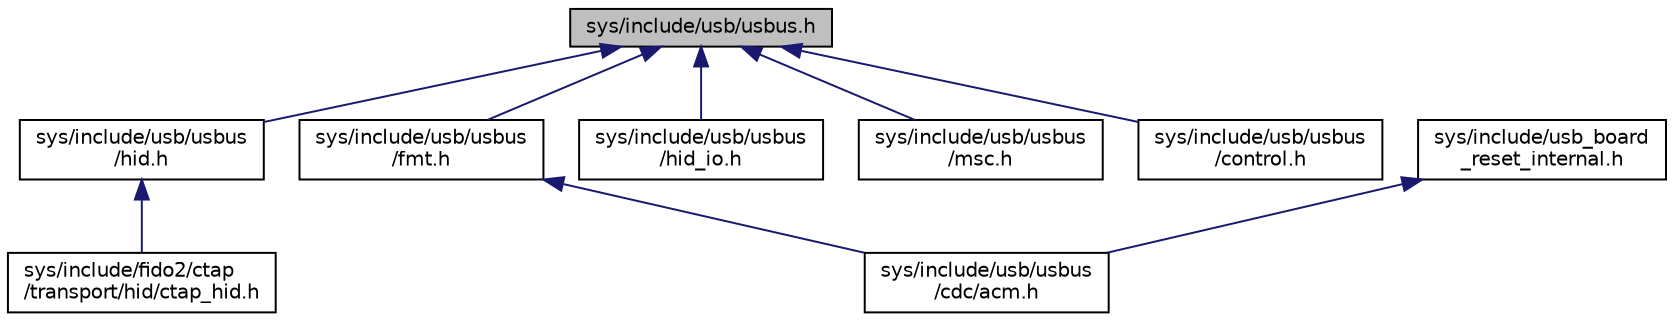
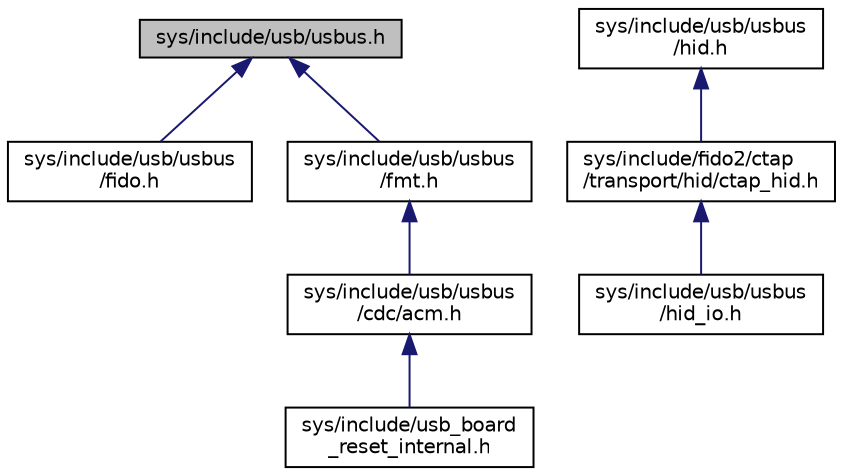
edge "sys/include/usb/usbus /hid.h" -> "sys/include/usb/usbus.h": removed
edge "sys/include/usb/usbus /hid_io.h" -> "sys/include/usb/usbus.h": now "sys/include/usb/usbus /hid_io.h" -> "sys/include/fido2/ctap /transport/hid/ctap_hid.h"
node "sys/include/usb/usbus /msc.h": removed
node "sys/include/usb/usbus /control.h": label "sys/include/usb/usbus /control.h" -> "sys/include/usb/usbus /fido.h"
edge "sys/include/usb/usbus /cdc/acm.h" -> "sys/include/usb_board _reset_internal.h": reversed
